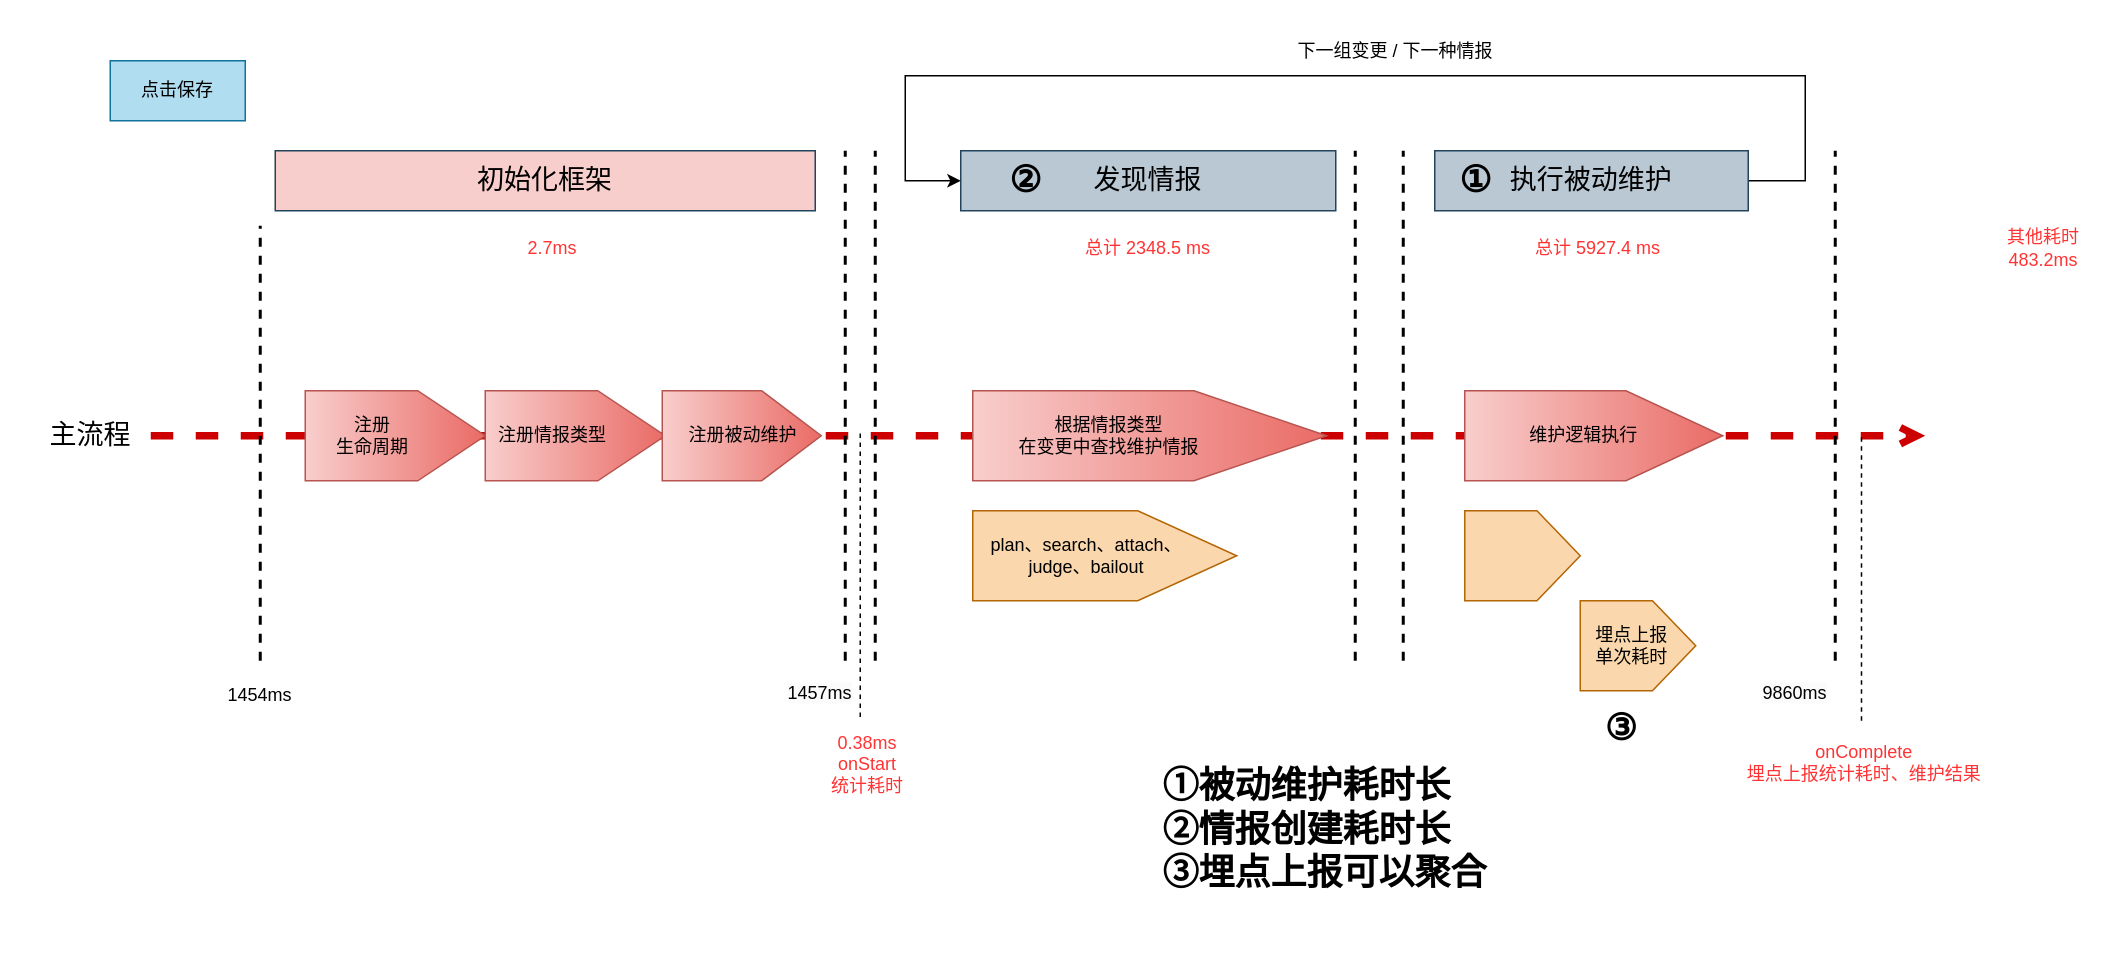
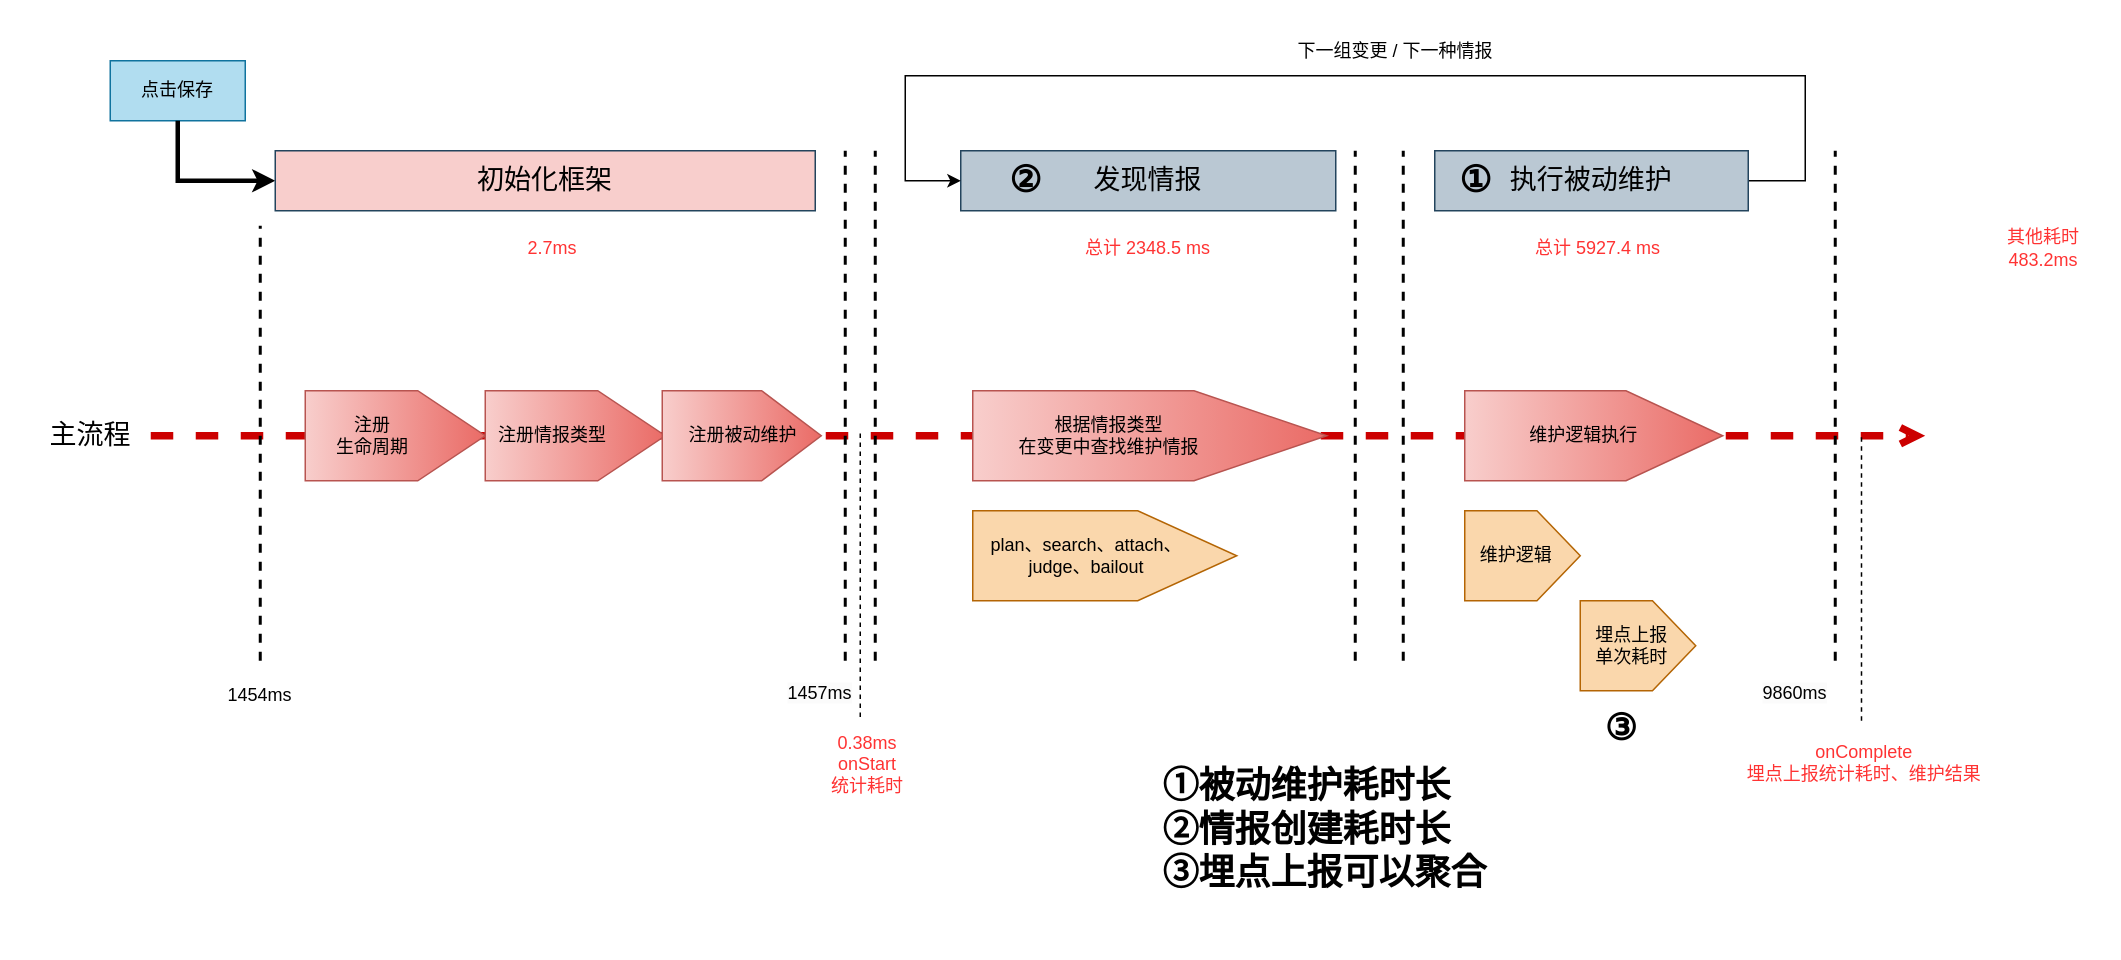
edge "点击保存" -> "初始化框架": added
node "维护逻辑": added
